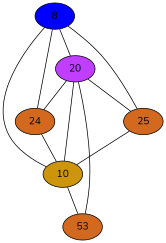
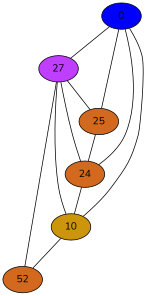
node "8": label "8" -> "0"
node "20": label "20" -> "27"
edge "25" -- "10": now "25" -- "24"
node "53": label "53" -> "52"
